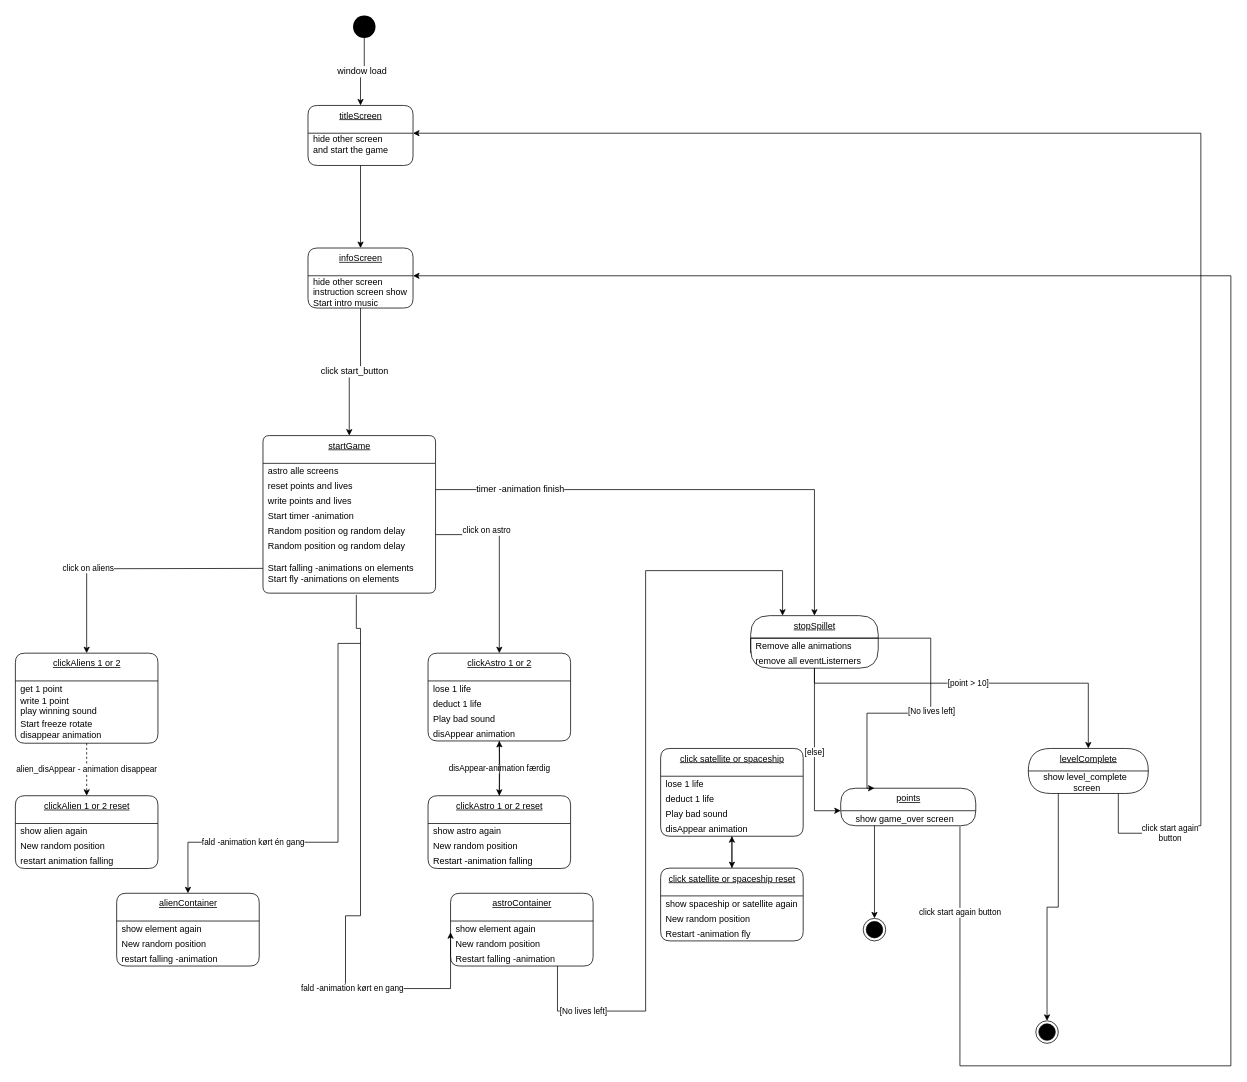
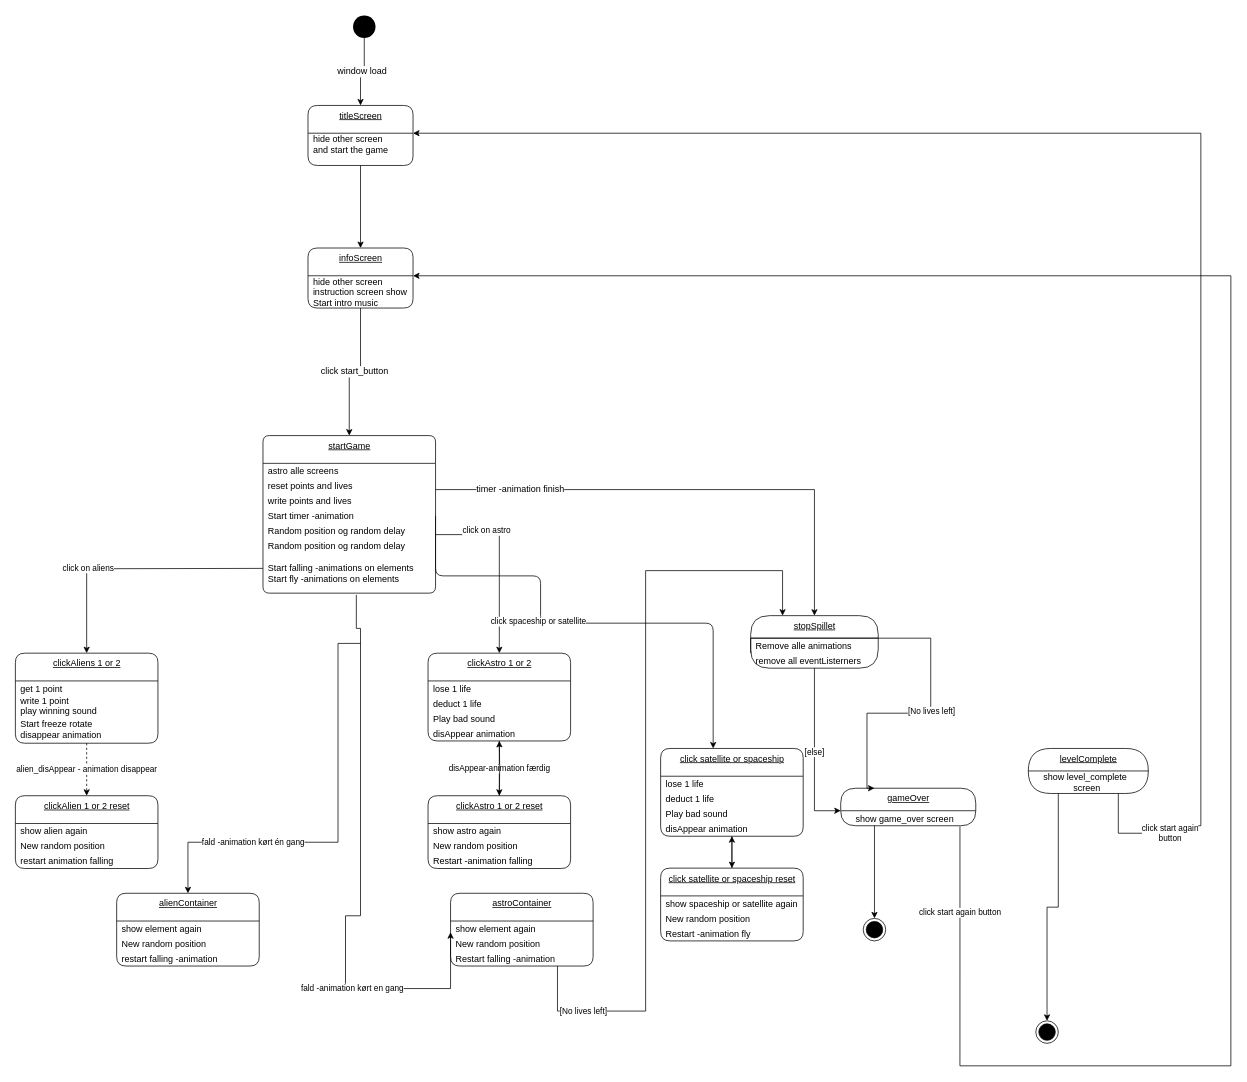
edge "Start timer -animation" -> "click satellite or spaceship": added, label "click spaceship or satellite"
edge "remove all eventListerners" -> "levelComplete": removed, label "[point > 10]"
node "points": label "points" -> "gameOver"
